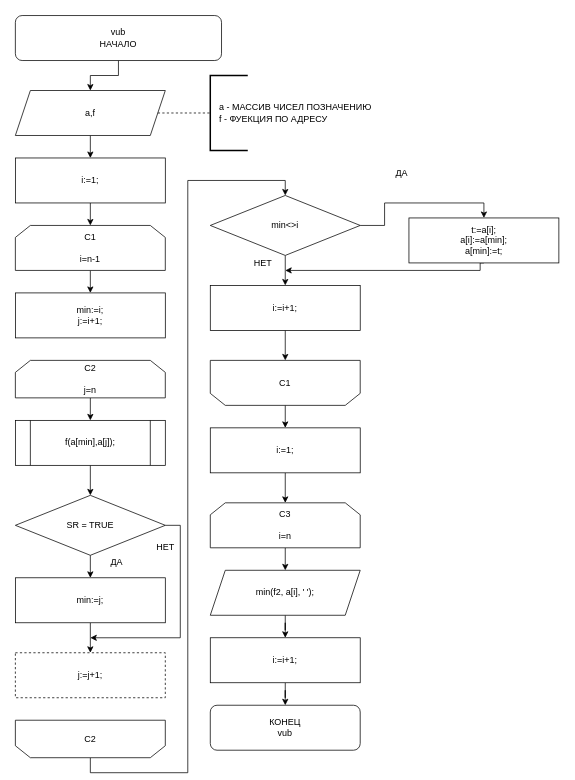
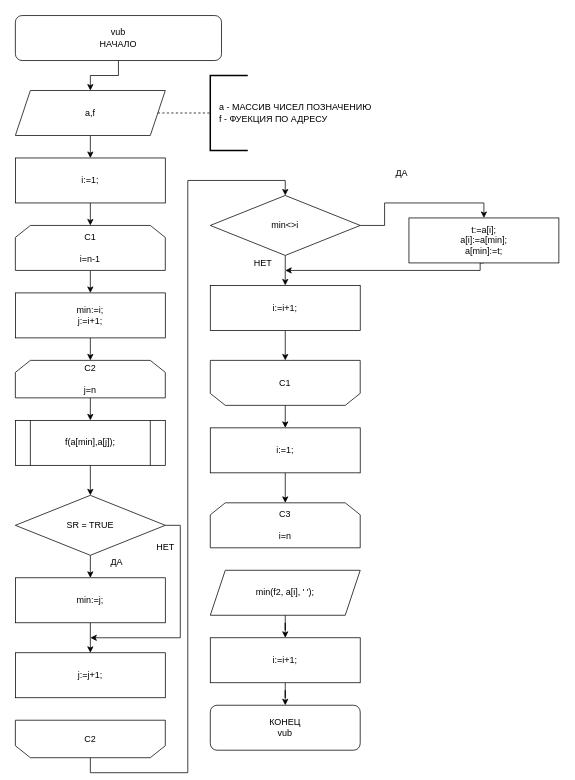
edge "min:=i; j:=i+1;" -> "C2 j=n": added
edge "C3 i=n" -> "min(f2, a[i], ' ');": removed
node "j:=j+1;": style dashed -> solid
